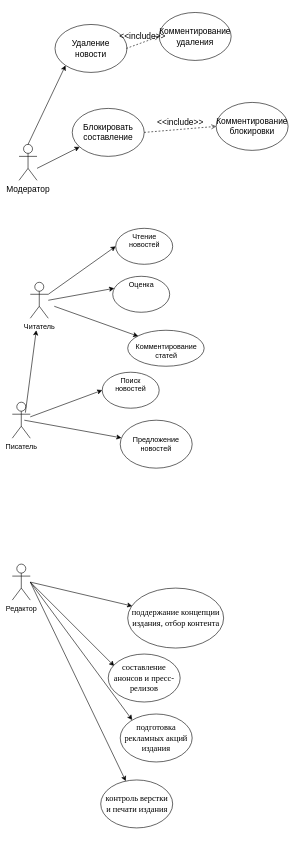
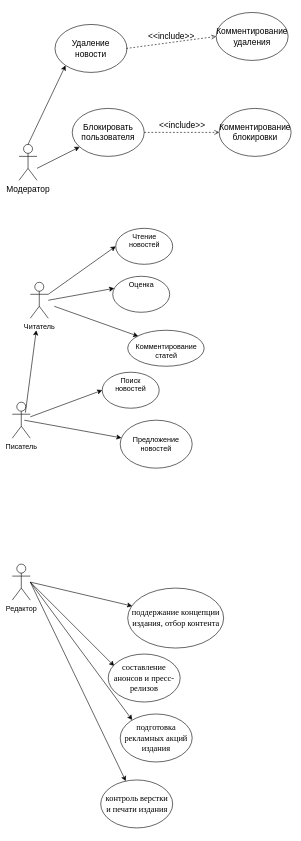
node "Комментирование удаления": moved (195, 36) -> (252, 36)
node "Комментирование блокировки": moved (252, 126) -> (255, 132)
node "Блокировать составление": label "Блокировать составление" -> "Блокировать пользователя"
